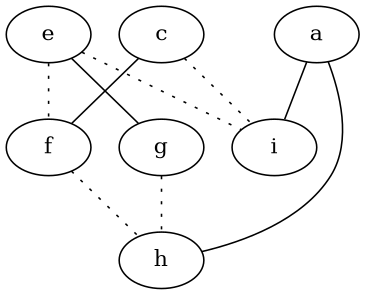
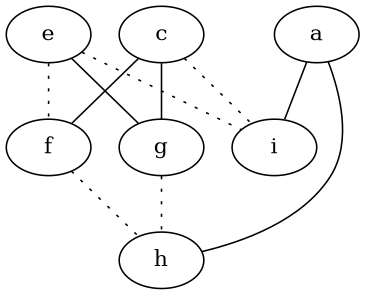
edge "c" -- "g": added
